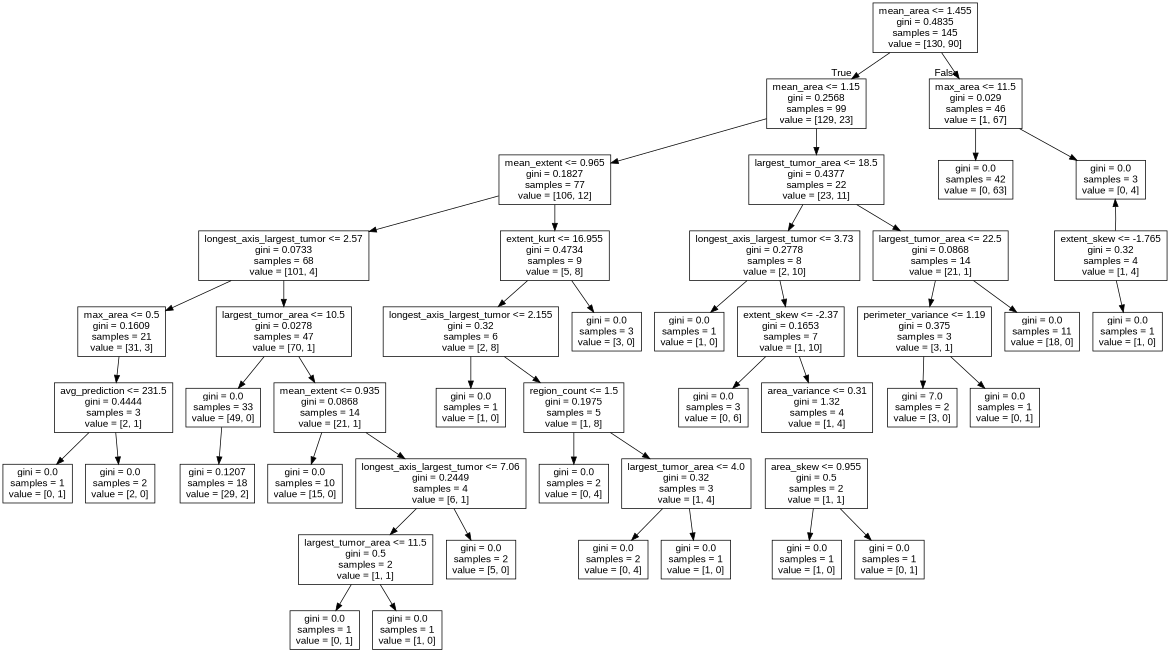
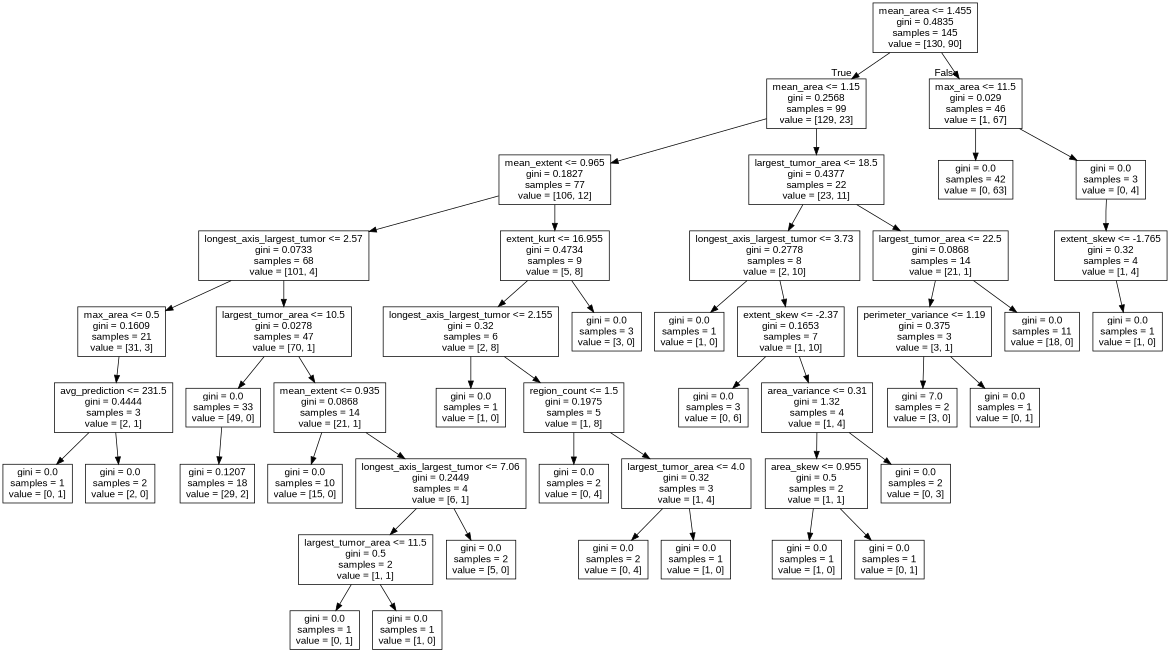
edge "extent_skew <= -1.765 gini = 0.32 samples = 4 value = [1, 4]" -> "gini = 0.0 samples = 3 value = [0, 4]": reversed
edge "area_variance <= 0.31 gini = 1.32 samples = 4 value = [1, 4]" -> "area_skew <= 0.955 gini = 0.5 samples = 2 value = [1, 1]": added
node "gini = 0.0 samples = 2 value = [0, 3]": added
